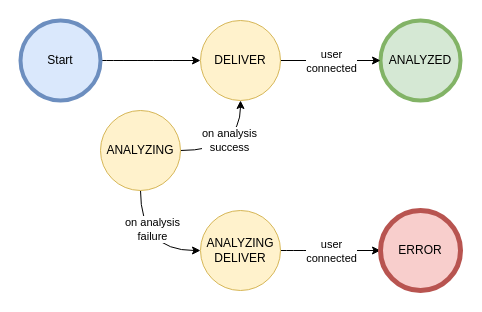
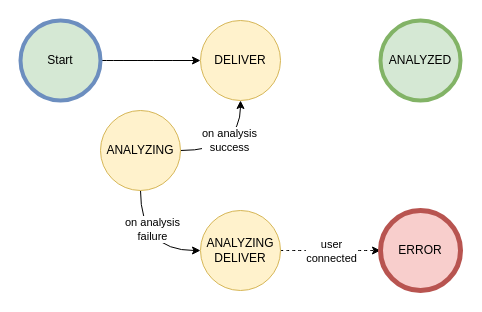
node "Start": fillcolor #dae8fc -> #d5e8d4
edge "DELIVER" -> "ANALYZED": removed, label "user connected"
edge "ANALYZING DELIVER" -> "ERROR": style solid -> dashed
